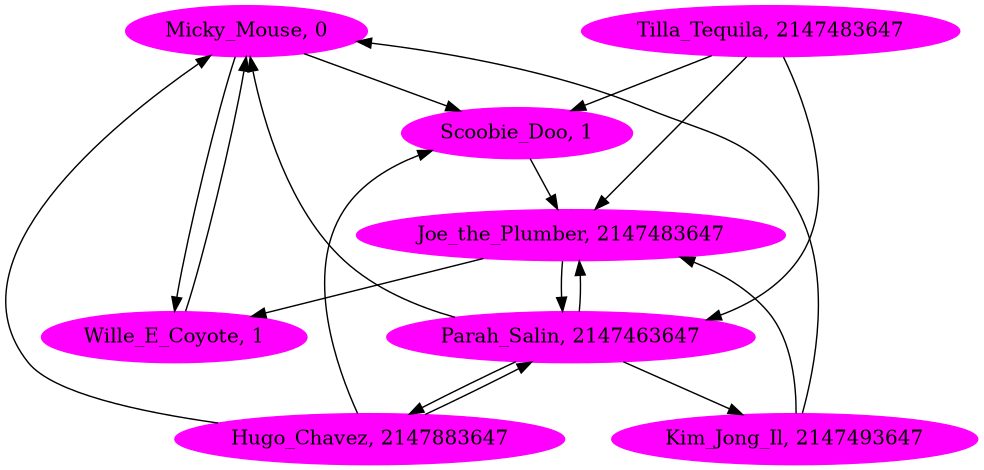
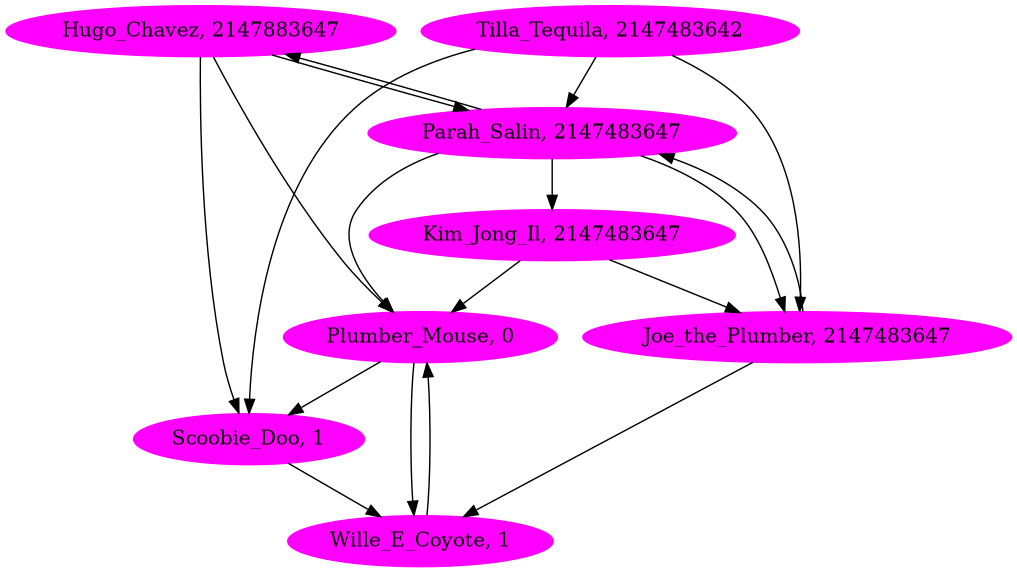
node "Micky_Mouse, 0": label "Micky_Mouse, 0" -> "Plumber_Mouse, 0"
node "Tilla_Tequila, 2147483647": label "Tilla_Tequila, 2147483647" -> "Tilla_Tequila, 2147483642"
edge "Scoobie_Doo, 1" -> "Joe_the_Plumber, 2147483647": now "Scoobie_Doo, 1" -> "Wille_E_Coyote, 1"
node "Parah_Salin, 2147463647": label "Parah_Salin, 2147463647" -> "Parah_Salin, 2147483647"
node "Kim_Jong_Il, 2147493647": label "Kim_Jong_Il, 2147493647" -> "Kim_Jong_Il, 2147483647"
